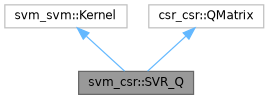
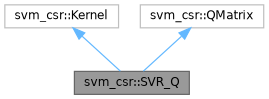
node "svm_svm::Kernel": label "svm_svm::Kernel" -> "svm_csr::Kernel"
node "csr_csr::QMatrix": label "csr_csr::QMatrix" -> "svm_csr::QMatrix"
